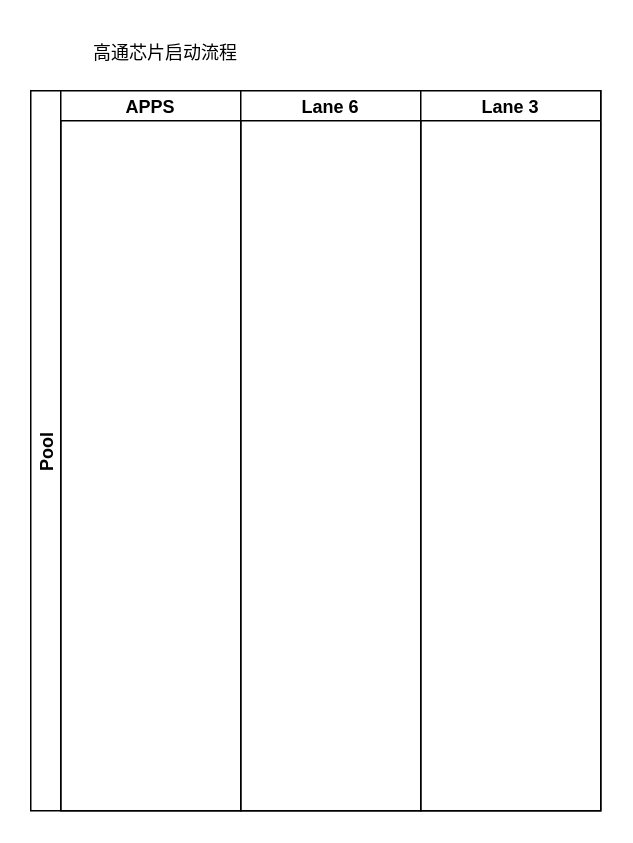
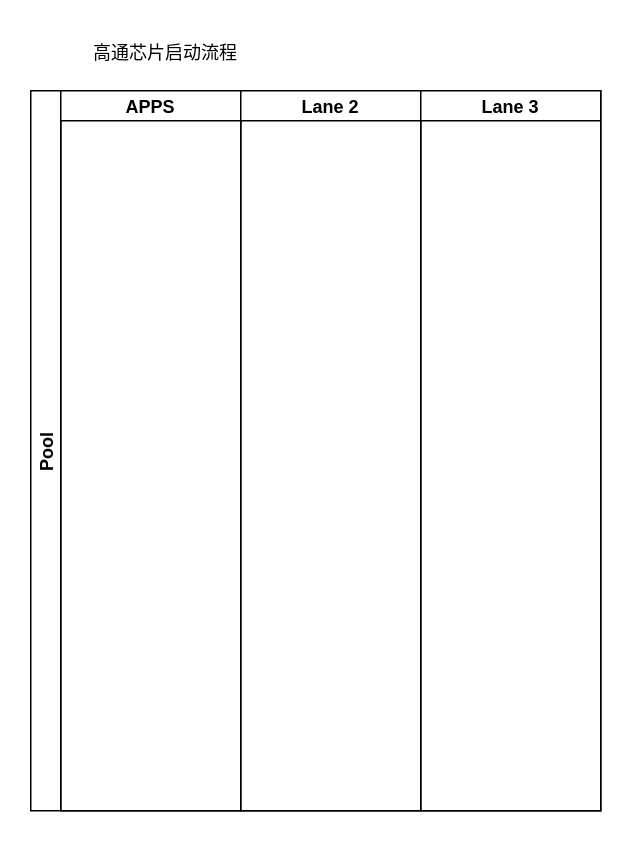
node "Lane 6": label "Lane 6" -> "Lane 2"
